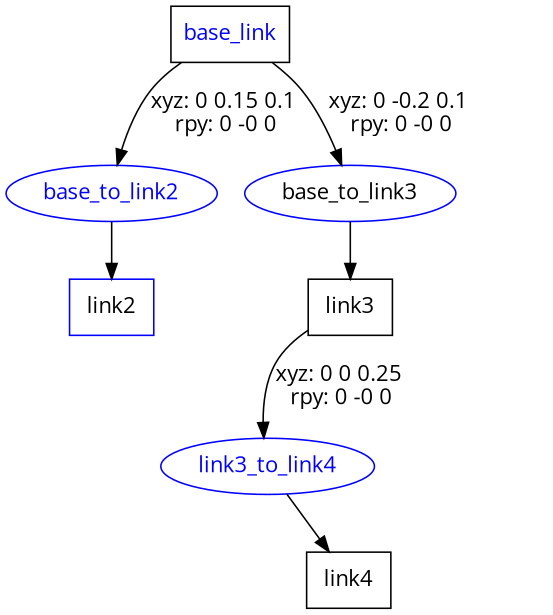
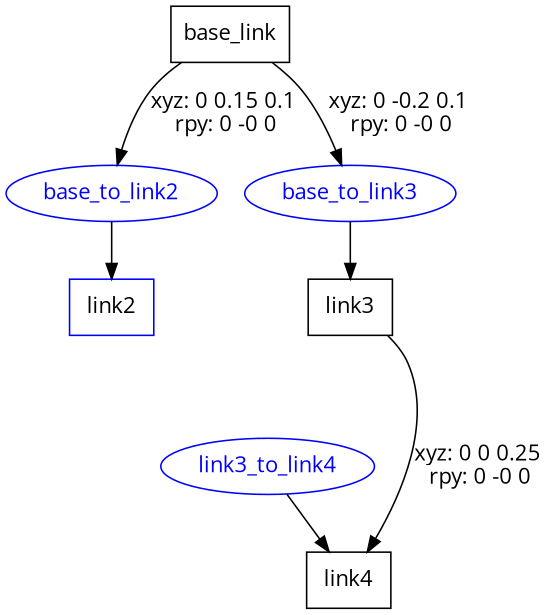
node "base_link": fontcolor blue -> black
node "base_to_link3": fontcolor black -> blue
edge "link3" -> "link3_to_link4": now "link3" -> "link4"
